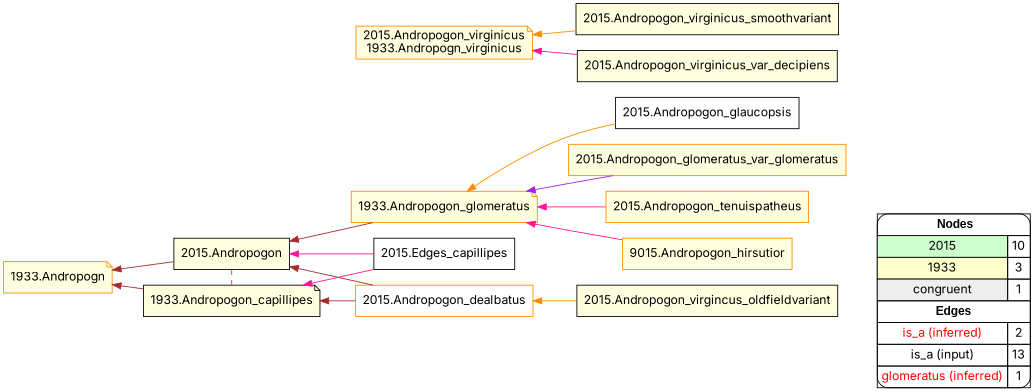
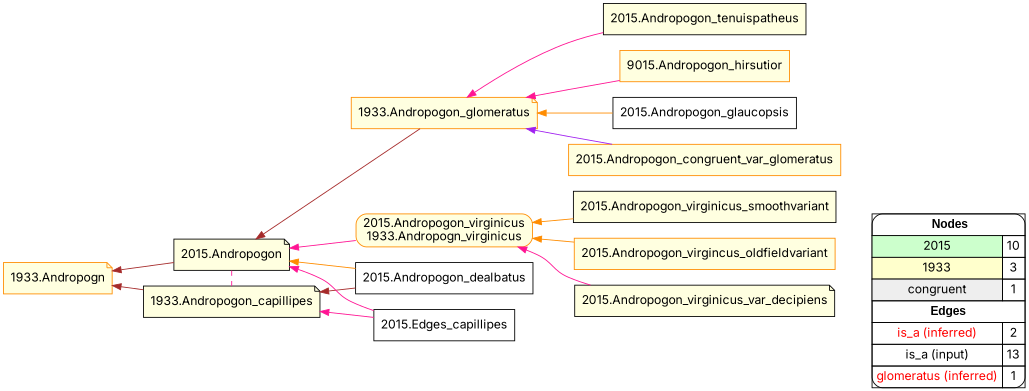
node "2015.Andropogon_virginicus 1933.Andropogn_virginicus": shape note -> box
node "2015.Andropogon_virginicus_var_decipiens": shape box -> note
node "2015.Andropogon_glomeratus_var_glomeratus": label "2015.Andropogon_glomeratus_var_glomeratus" -> "2015.Andropogon_congruent_var_glomeratus"
node "2015.Andropogon_tenuispatheus": color darkorange -> black
edge "2015.Andropogon_virginicus 1933.Andropogn_virginicus" -> "2015.Andropogon": added
node "2015.Andropogon": shape box -> note
edge "2015.Andropogon_dealbatus" -> "2015.Andropogon": color brown -> darkorange
node "2015.Andropogon_dealbatus": color darkorange -> black
edge "2015.Andropogon_virgincus_oldfieldvariant" -> "2015.Andropogon_dealbatus": now "2015.Andropogon_virgincus_oldfieldvariant" -> "2015.Andropogon_virginicus 1933.Andropogn_virginicus"
node "2015.Andropogon_virgincus_oldfieldvariant": color black -> darkorange
